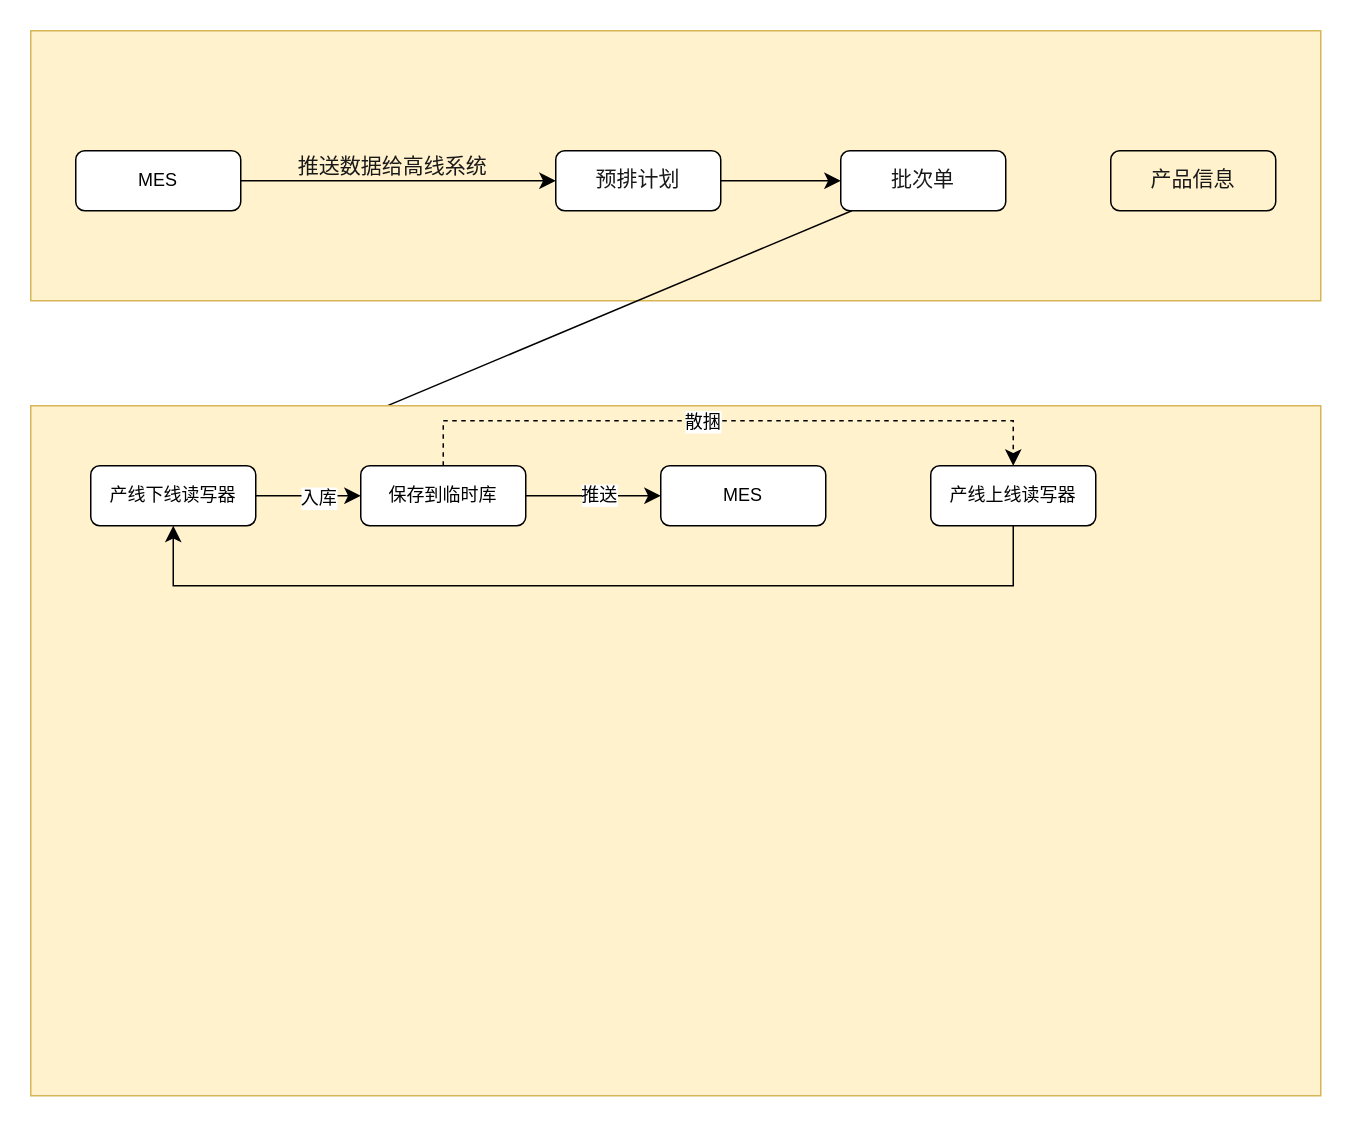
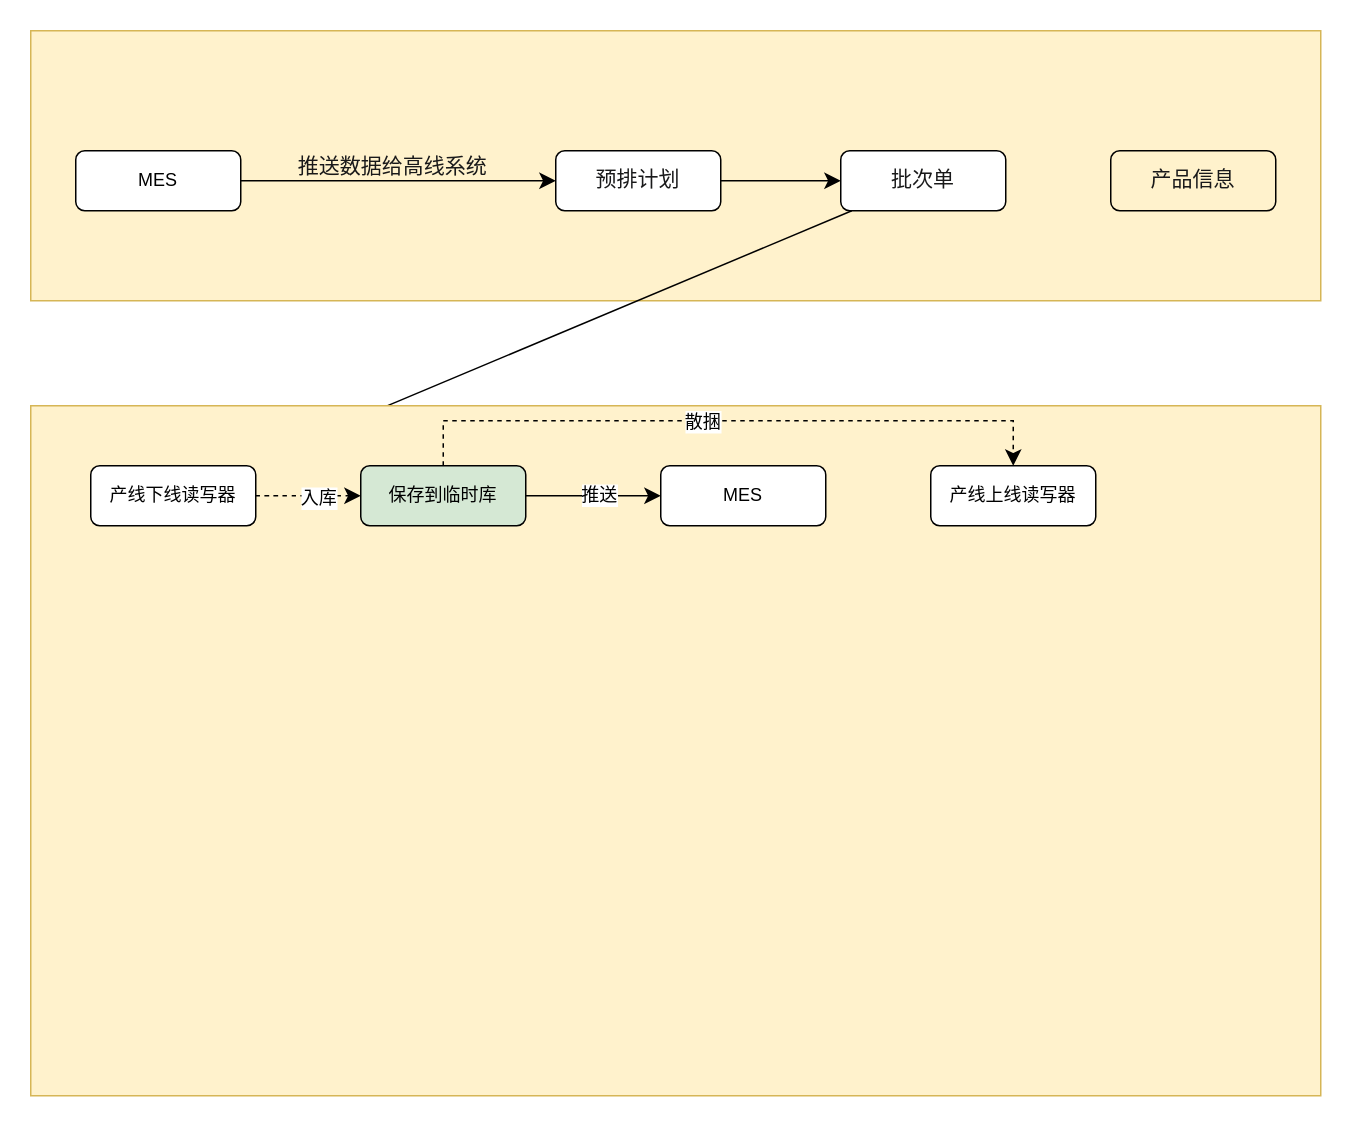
edge "产线下线读写器" -> "保存到临时库": style solid -> dashed
node "保存到临时库": fillcolor #ffffff -> #d5e8d4
edge "产线上线读写器" -> "产线下线读写器": removed
